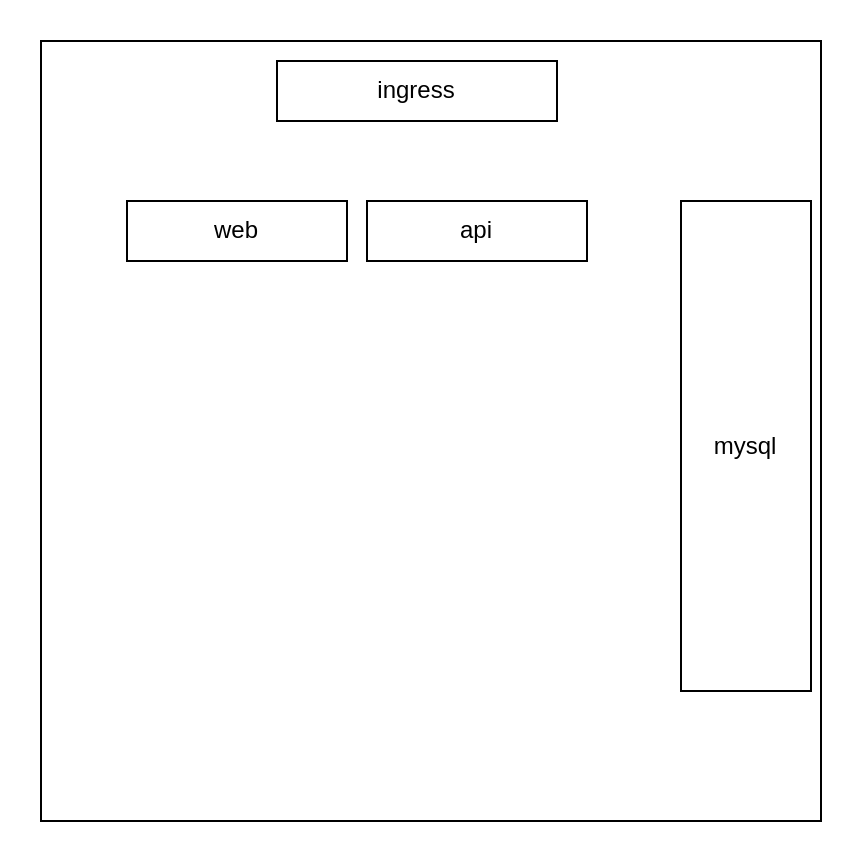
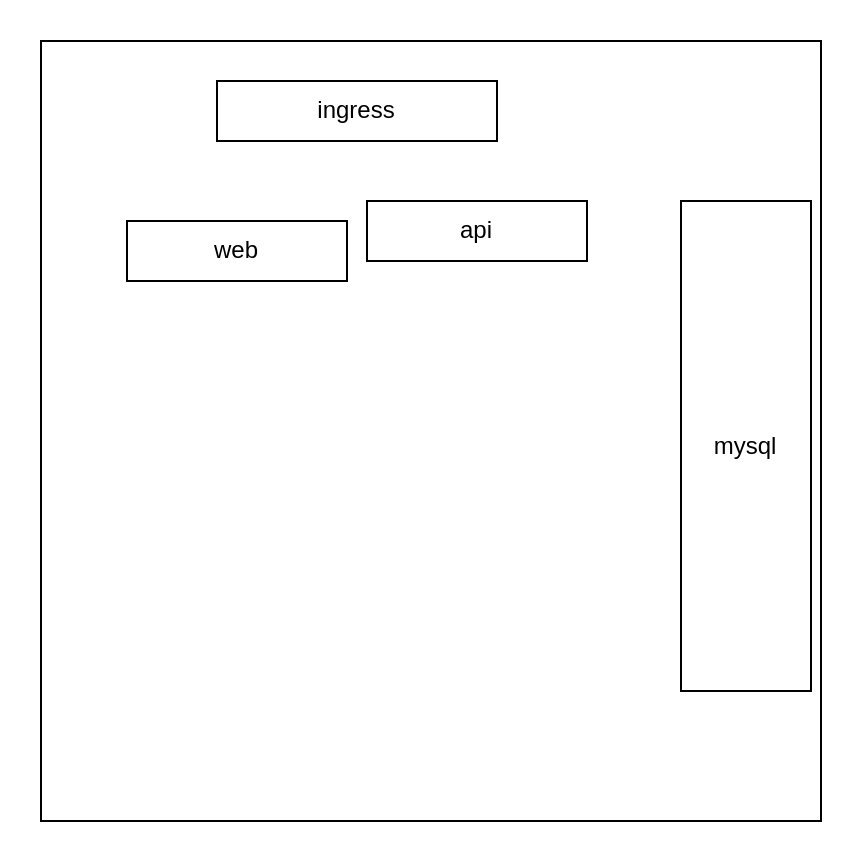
node "ingress": moved (417, 91) -> (357, 111)
node "web": moved (237, 231) -> (237, 251)
